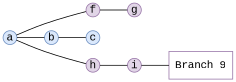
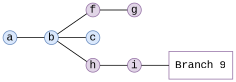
edge "f" -- "a": now "f" -- "b"
edge "a" -- "h": now "b" -- "h"
